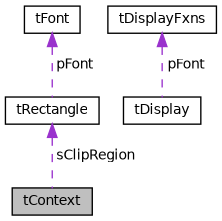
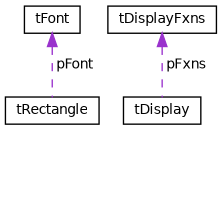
edge "tDisplay" -> "tDisplayFxns": label " pFont" -> " pFxns"
node "tContext": removed
